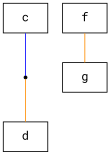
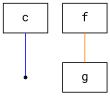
node "d": removed
